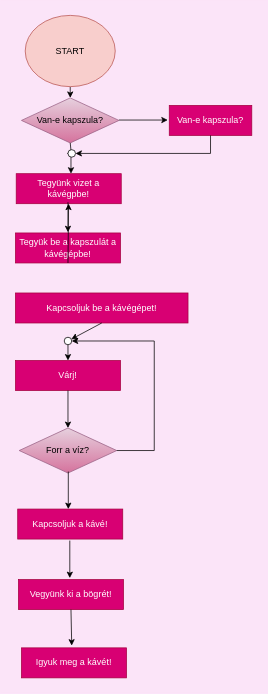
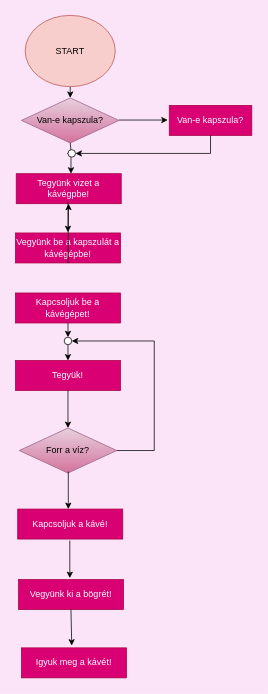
node "Tegyük be a kapszulát a kávégépbe!": label "Tegyük be a kapszulát a kávégépbe!" -> "Vegyünk be a kapszulát a kávégépbe!"
node "Kapcsoljuk be a kávégépet!": size 173x30 -> 105x30
node "Várj!": label "Várj!" -> "Tegyük!"
